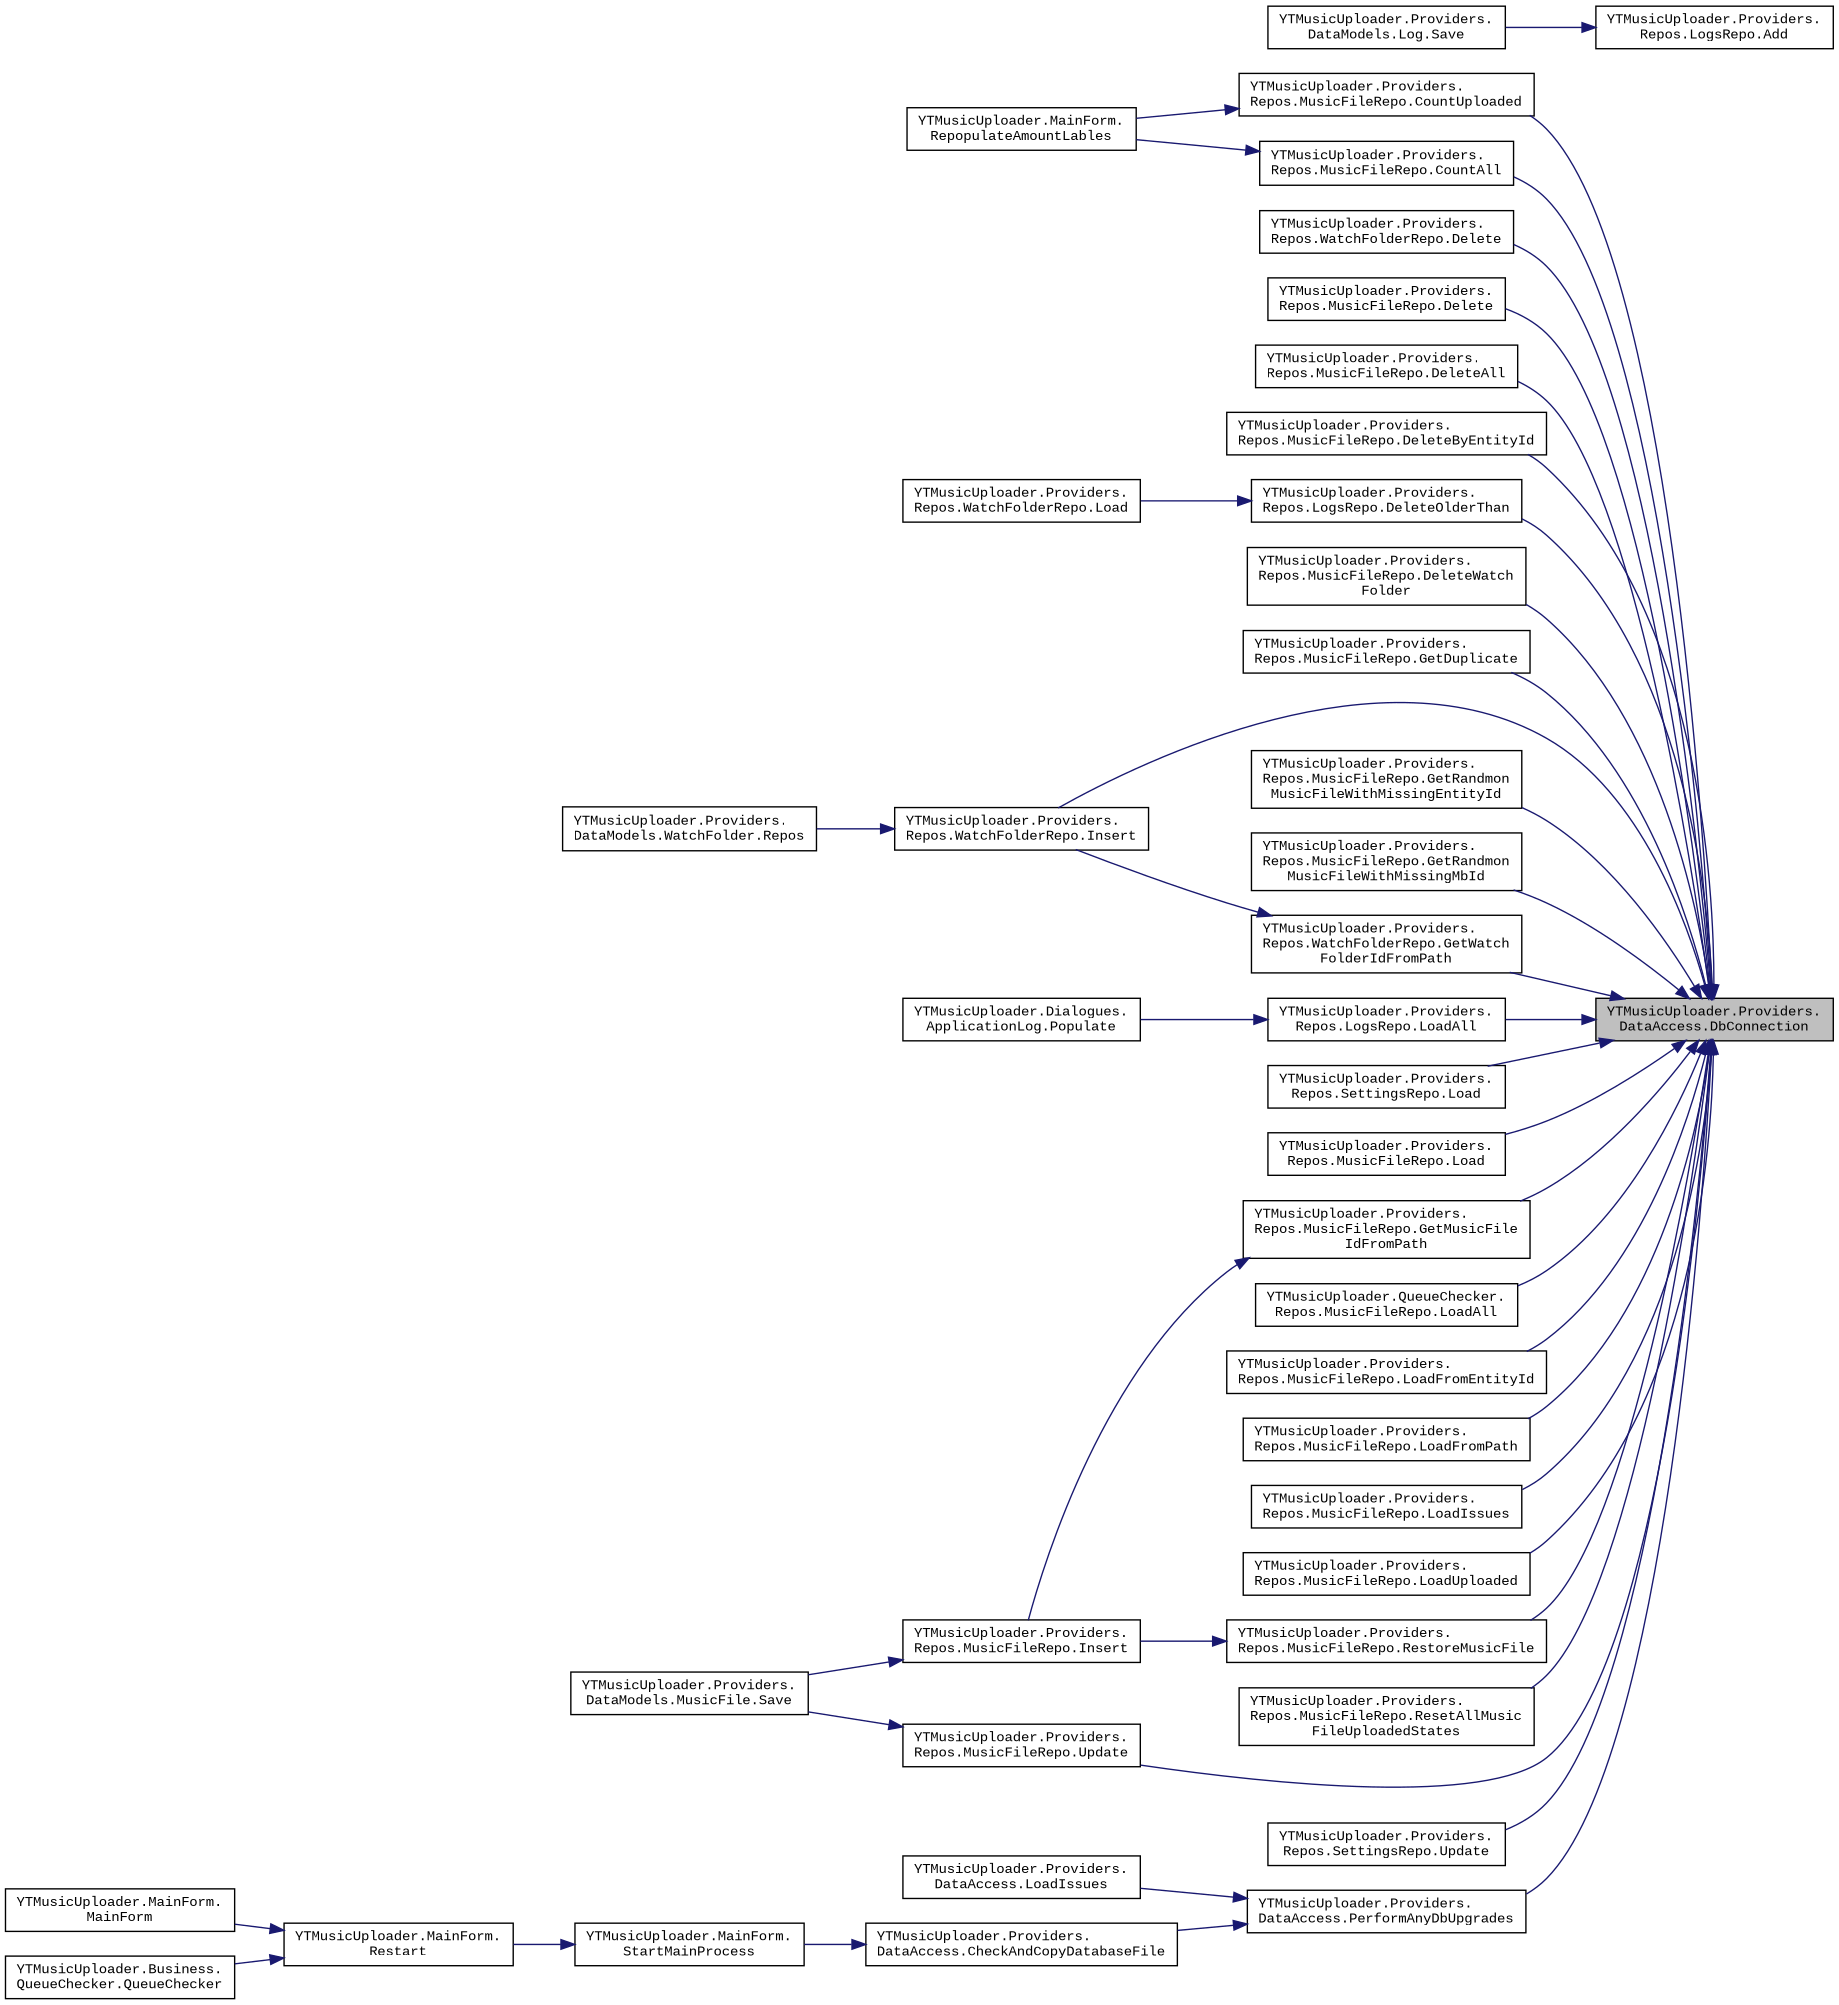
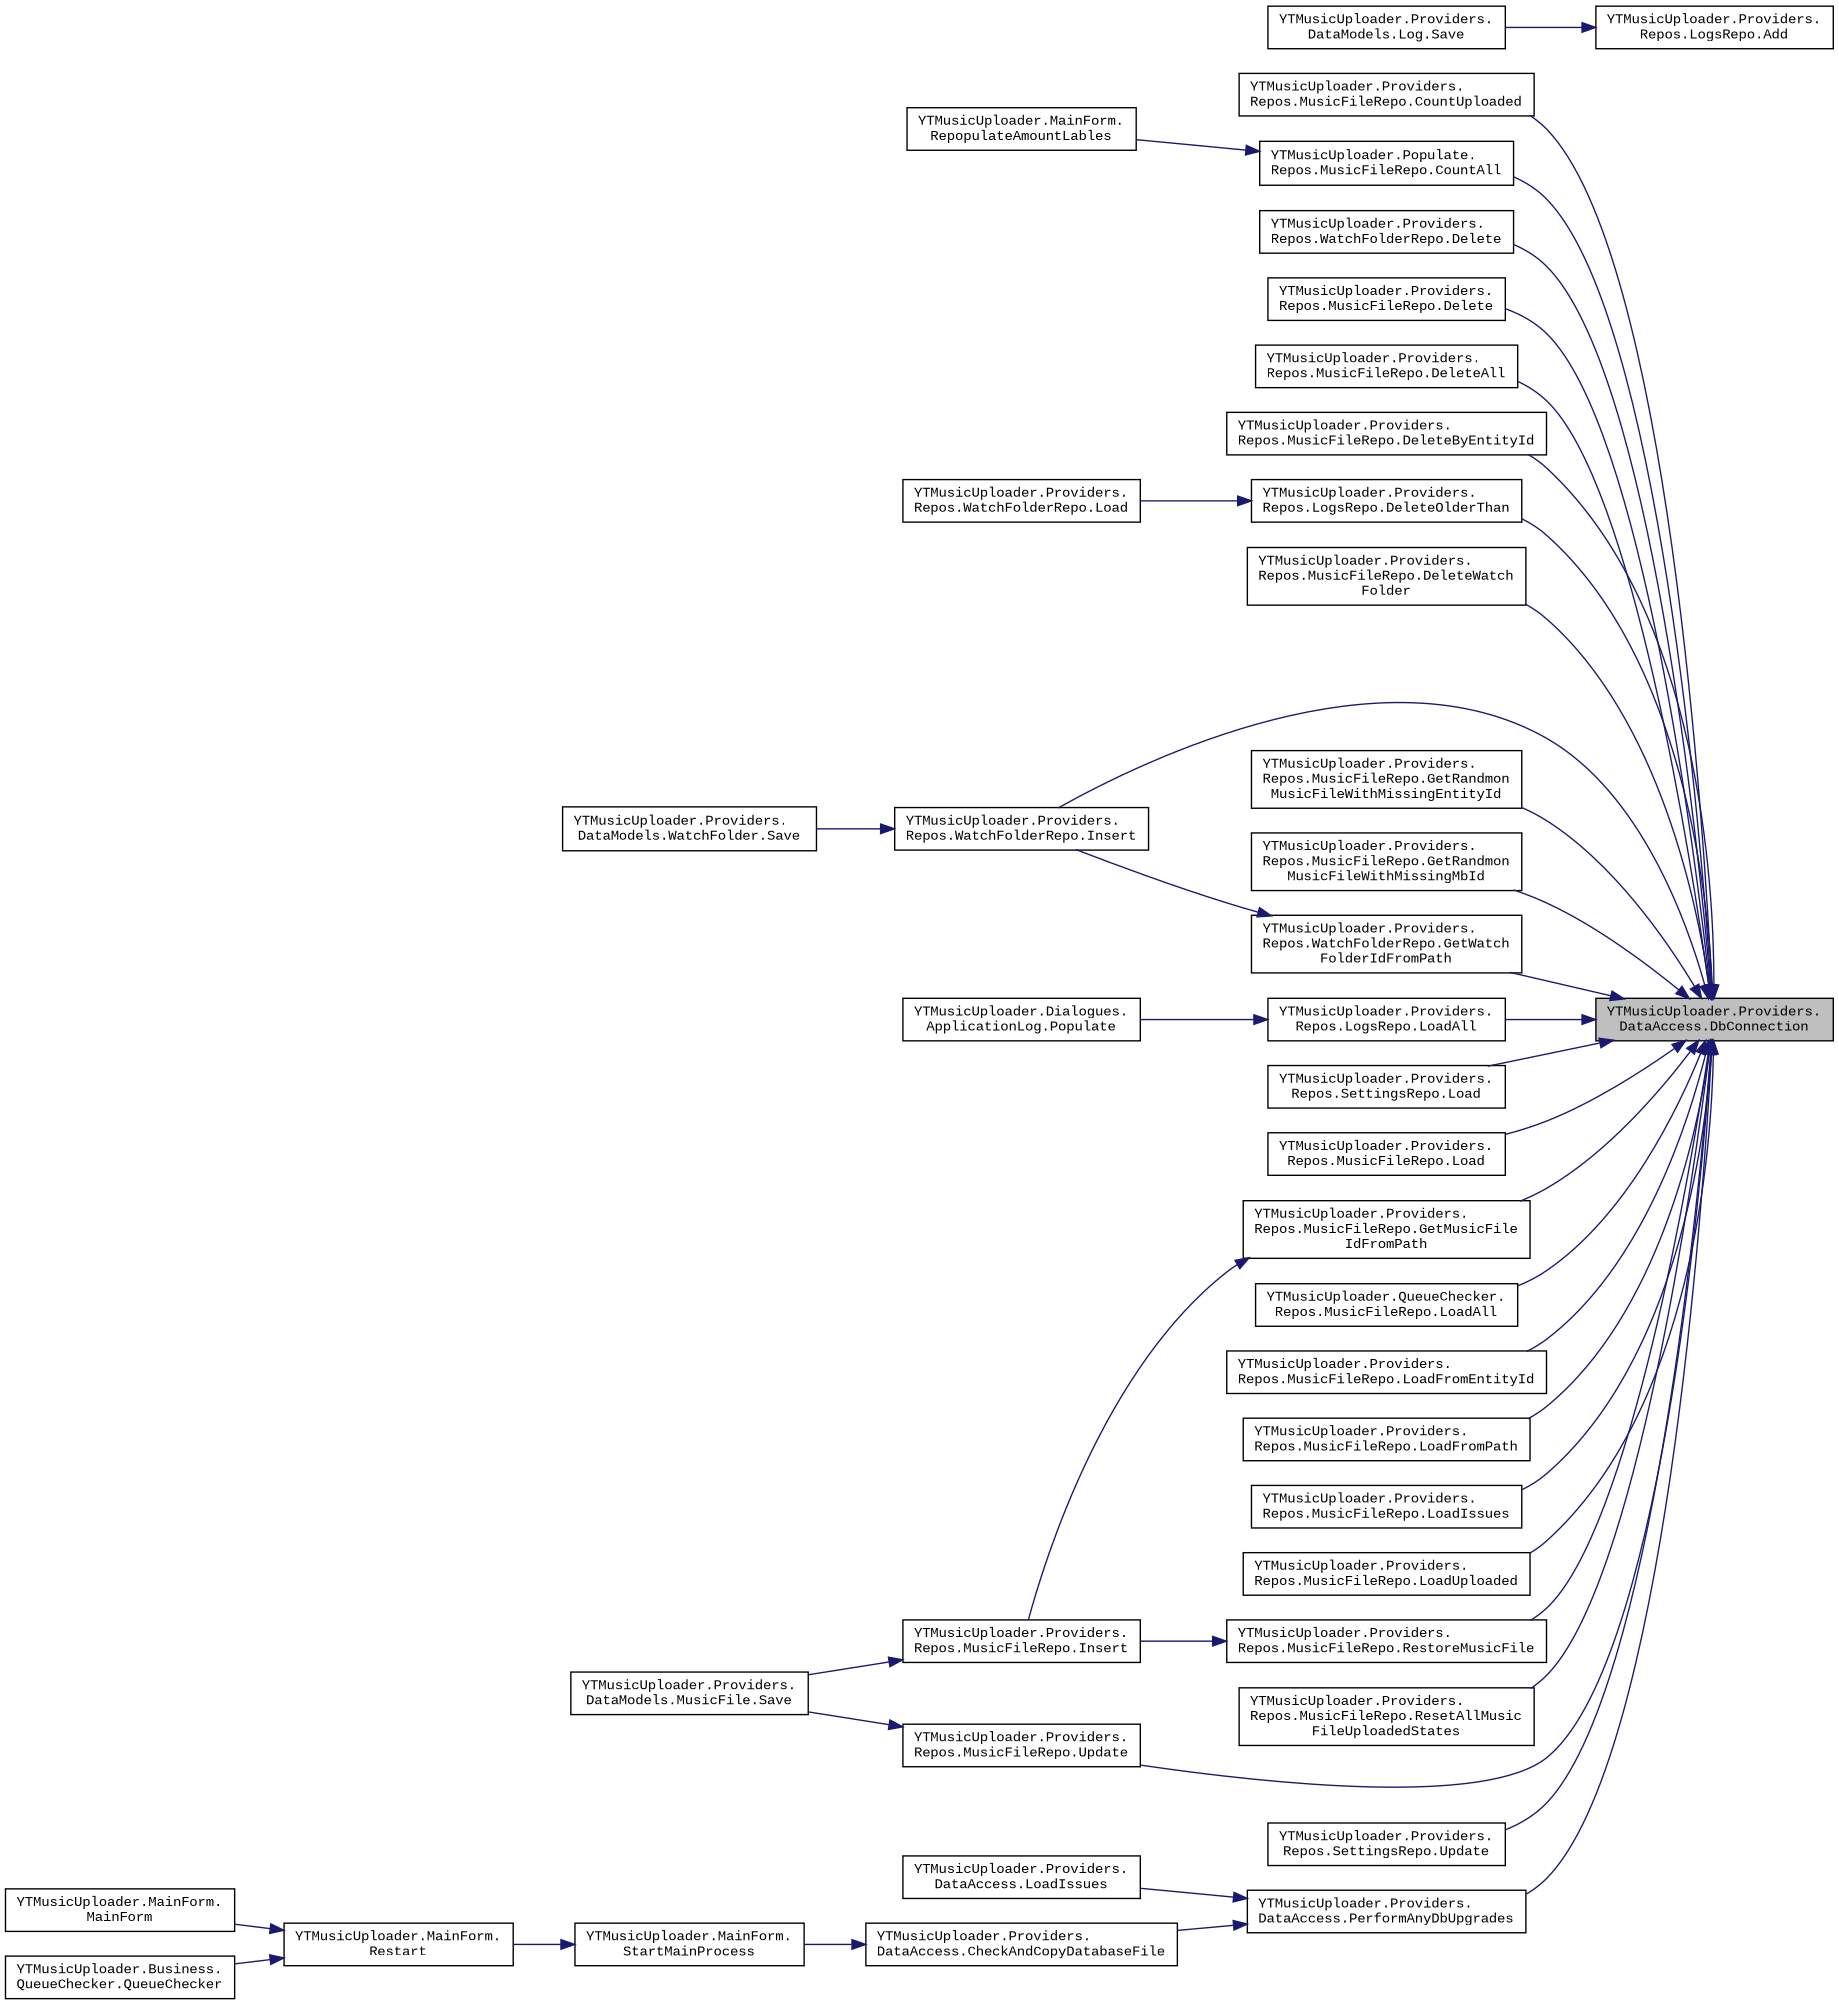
edge "YTMusicUploader.MainForm. RepopulateAmountLables" -> "YTMusicUploader.Providers. Repos.MusicFileRepo.CountUploaded": removed
node "YTMusicUploader.Providers. Repos.MusicFileRepo.CountAll": label "YTMusicUploader.Providers. Repos.MusicFileRepo.CountAll" -> "YTMusicUploader.Populate. Repos.MusicFileRepo.CountAll"
node "YTMusicUploader.Providers. Repos.MusicFileRepo.GetDuplicate": removed
node "YTMusicUploader.Providers. DataModels.WatchFolder.Repos": label "YTMusicUploader.Providers. DataModels.WatchFolder.Repos" -> "YTMusicUploader.Providers. DataModels.WatchFolder.Save"
